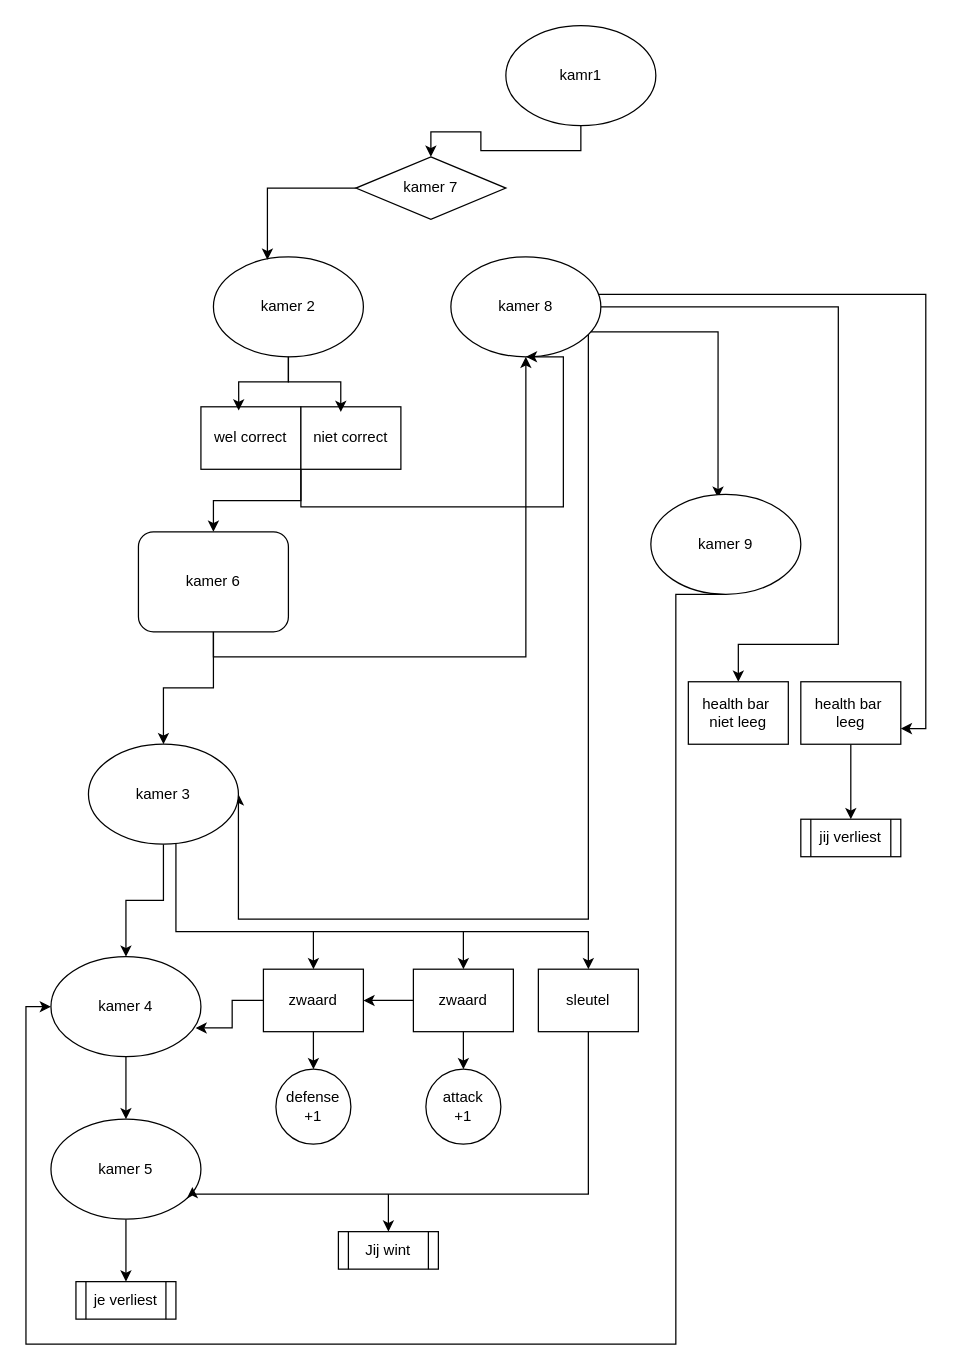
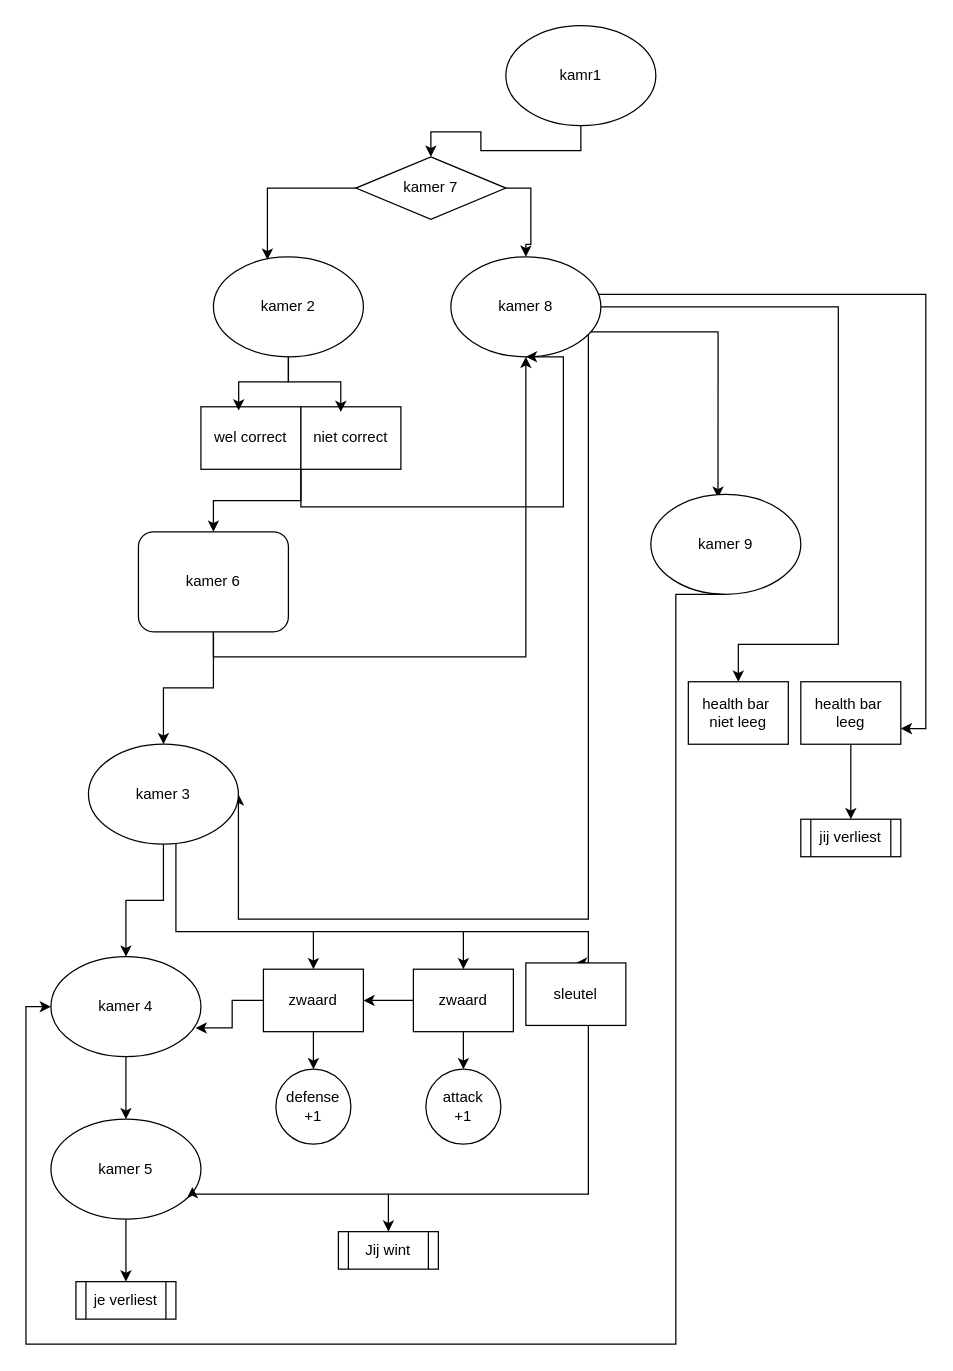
edge "kamer 7" -> "kamer 8": added
node "sleutel": moved (588, 1001) -> (576, 994)
